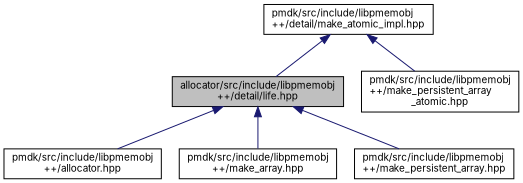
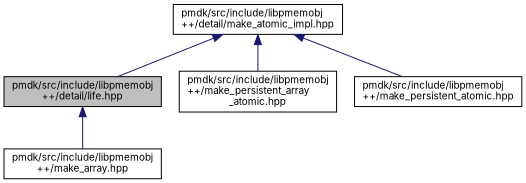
node "allocator/src/include/libpmemobj ++/detail/life.hpp": label "allocator/src/include/libpmemobj ++/detail/life.hpp" -> "pmdk/src/include/libpmemobj ++/detail/life.hpp"
node "pmdk/src/include/libpmemobj ++/make_persistent_atomic.hpp": added
node "pmdk/src/include/libpmemobj ++/allocator.hpp": removed
node "pmdk/src/include/libpmemobj ++/make_persistent_array.hpp": removed
